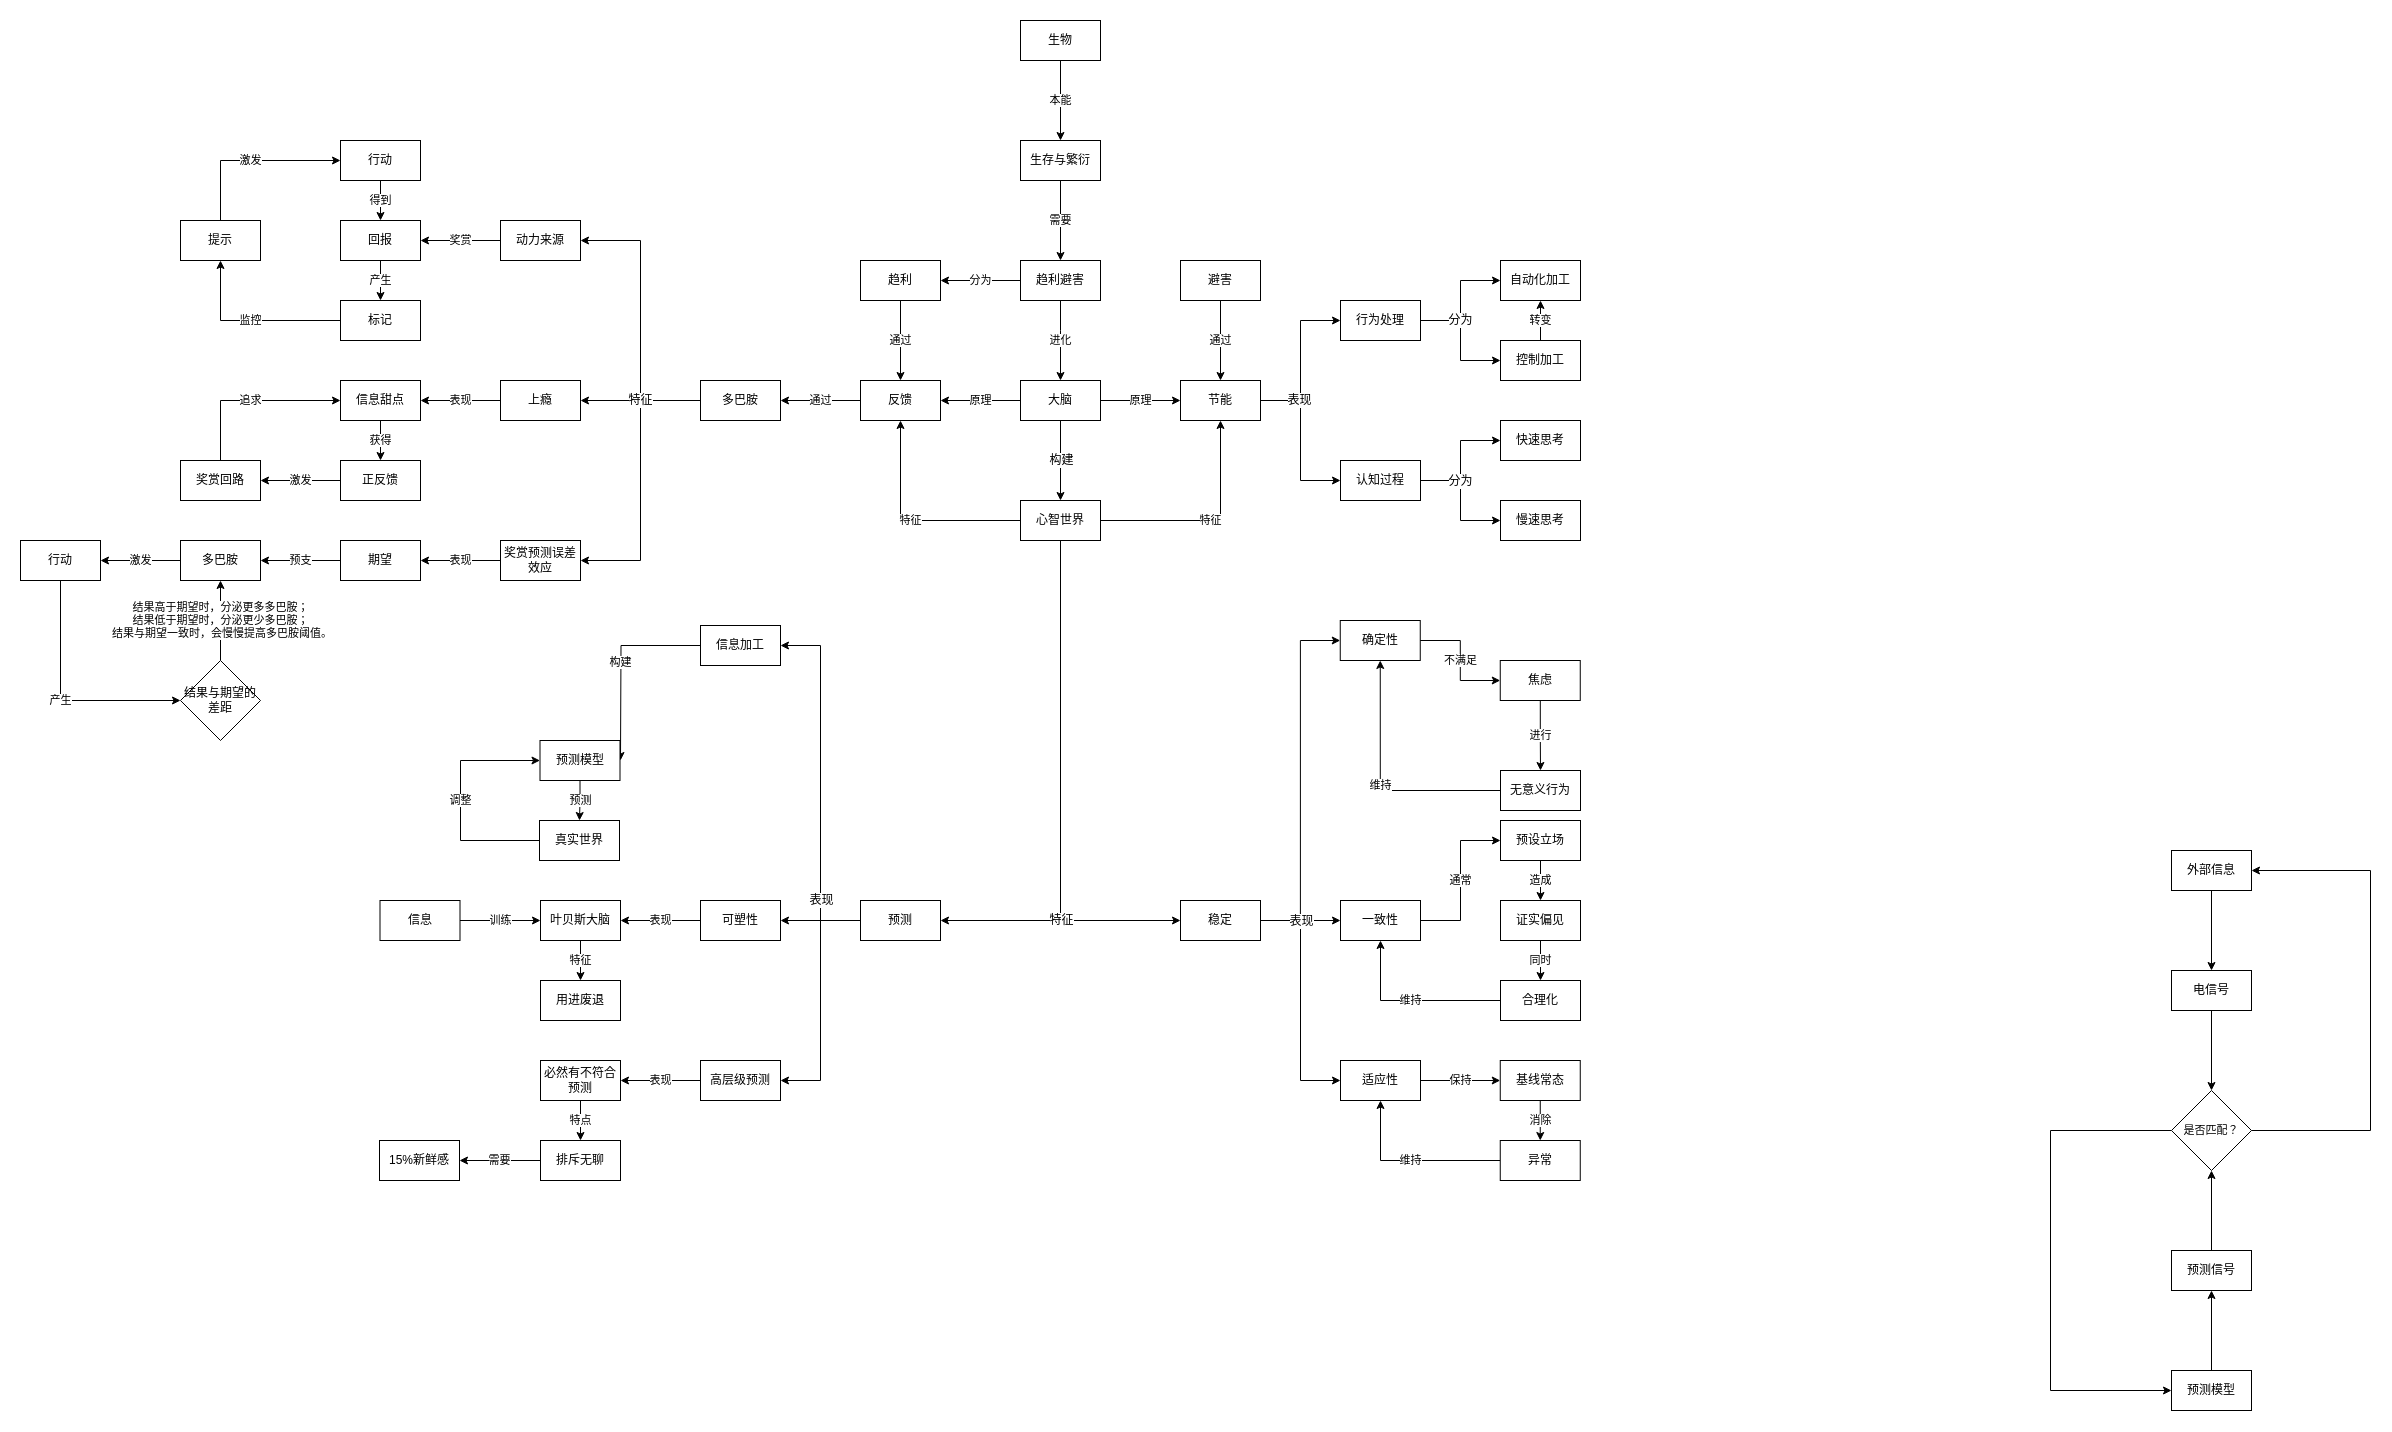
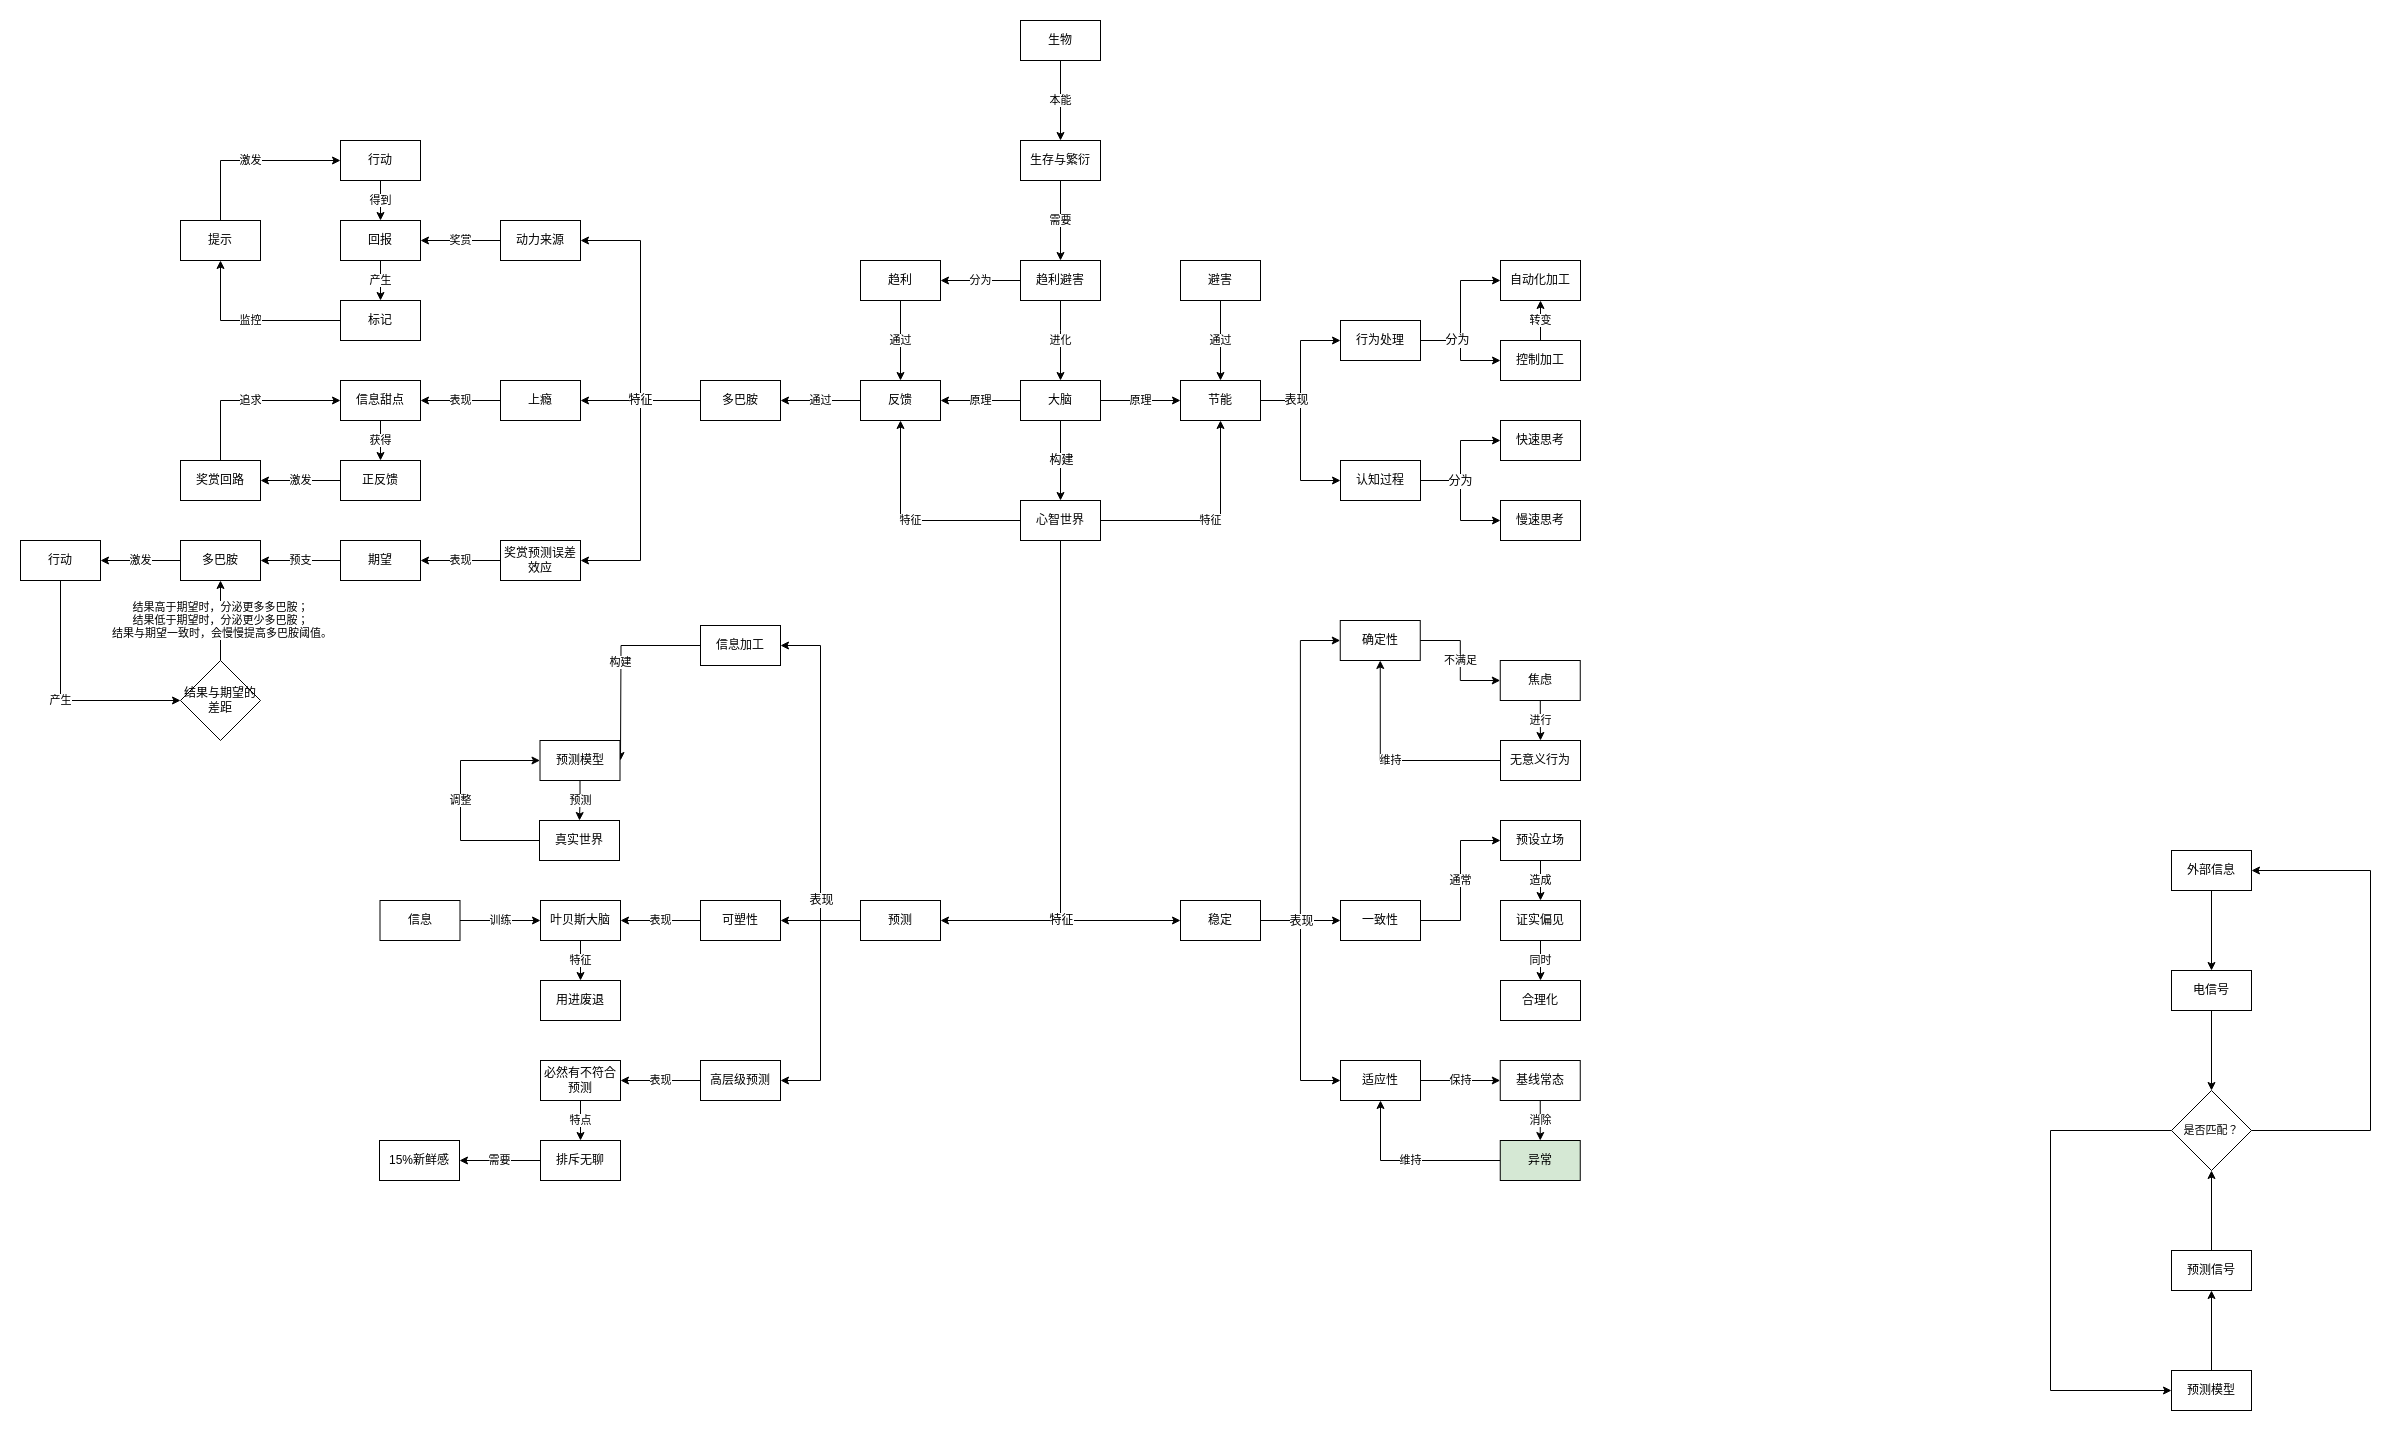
node "行为处理": moved (1381, 321) -> (1381, 341)
node "无意义行为": moved (1541, 791) -> (1541, 761)
edge "合理化" -> "一致性": removed, label "维持"
node "异常": fillcolor #ffffff -> #d5e8d4
